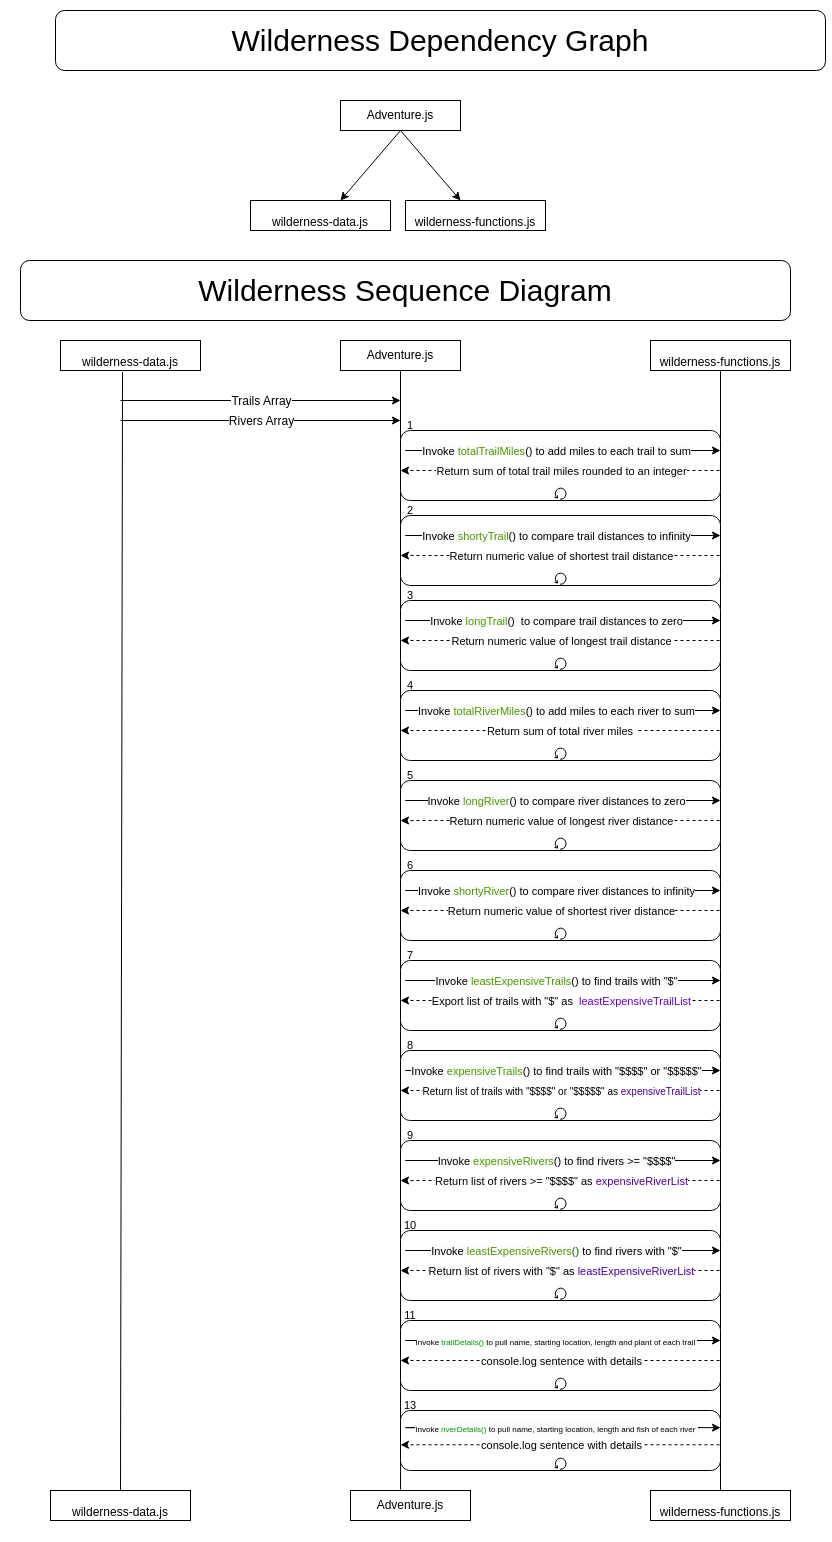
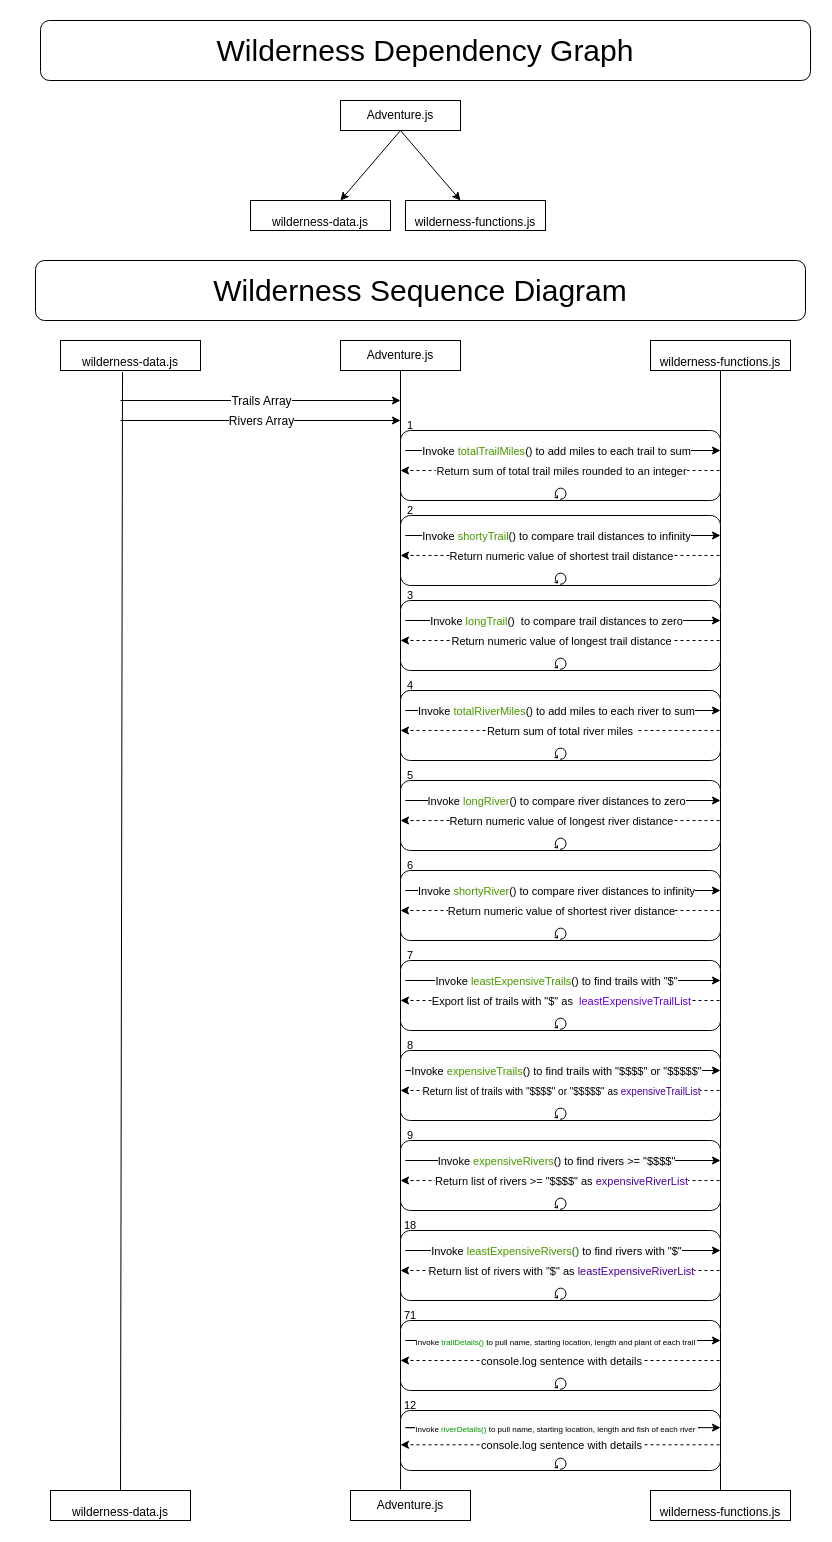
node "Wilderness Dependency Graph": moved (441, 41) -> (426, 51)
node "Wilderness Sequence Diagram": moved (406, 291) -> (421, 291)
node "10": label "10" -> "18"
node "11": label "11" -> "71"
node "13": label "13" -> "12"
